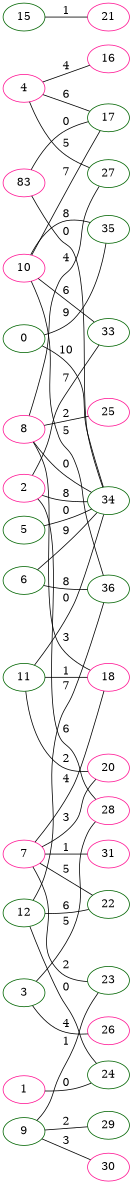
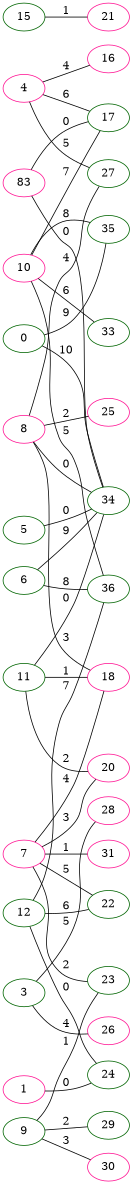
node "2": removed
